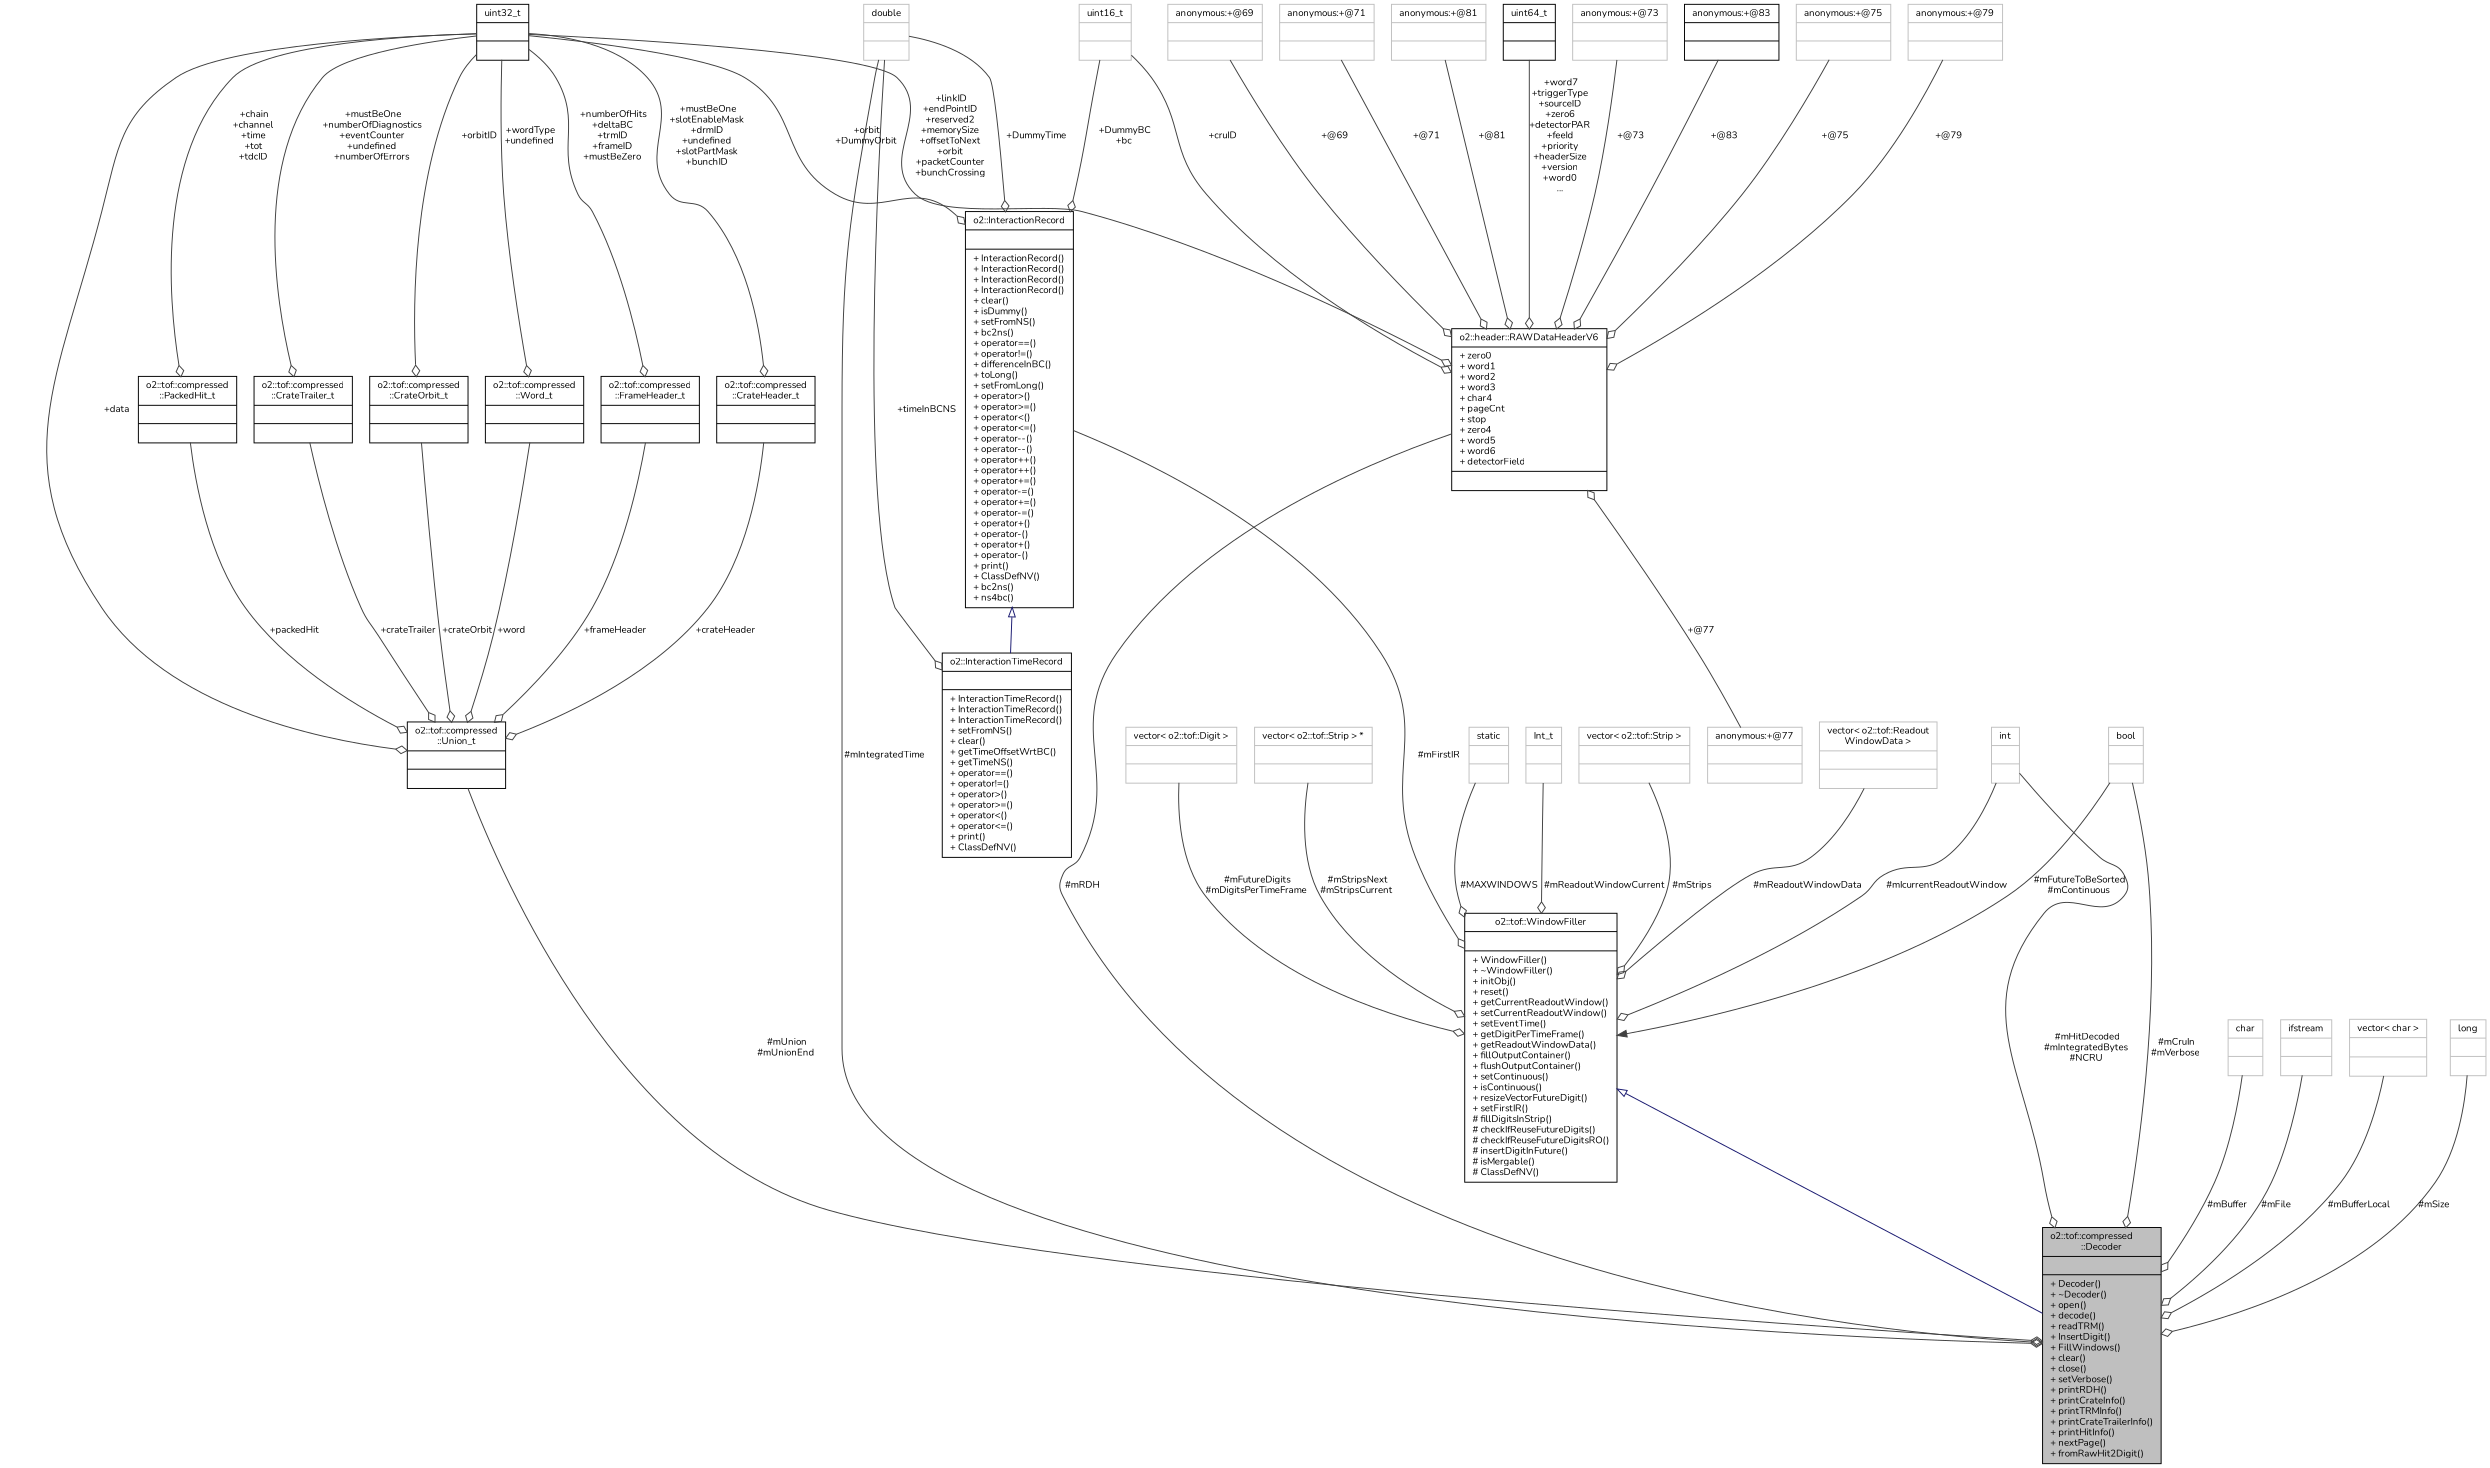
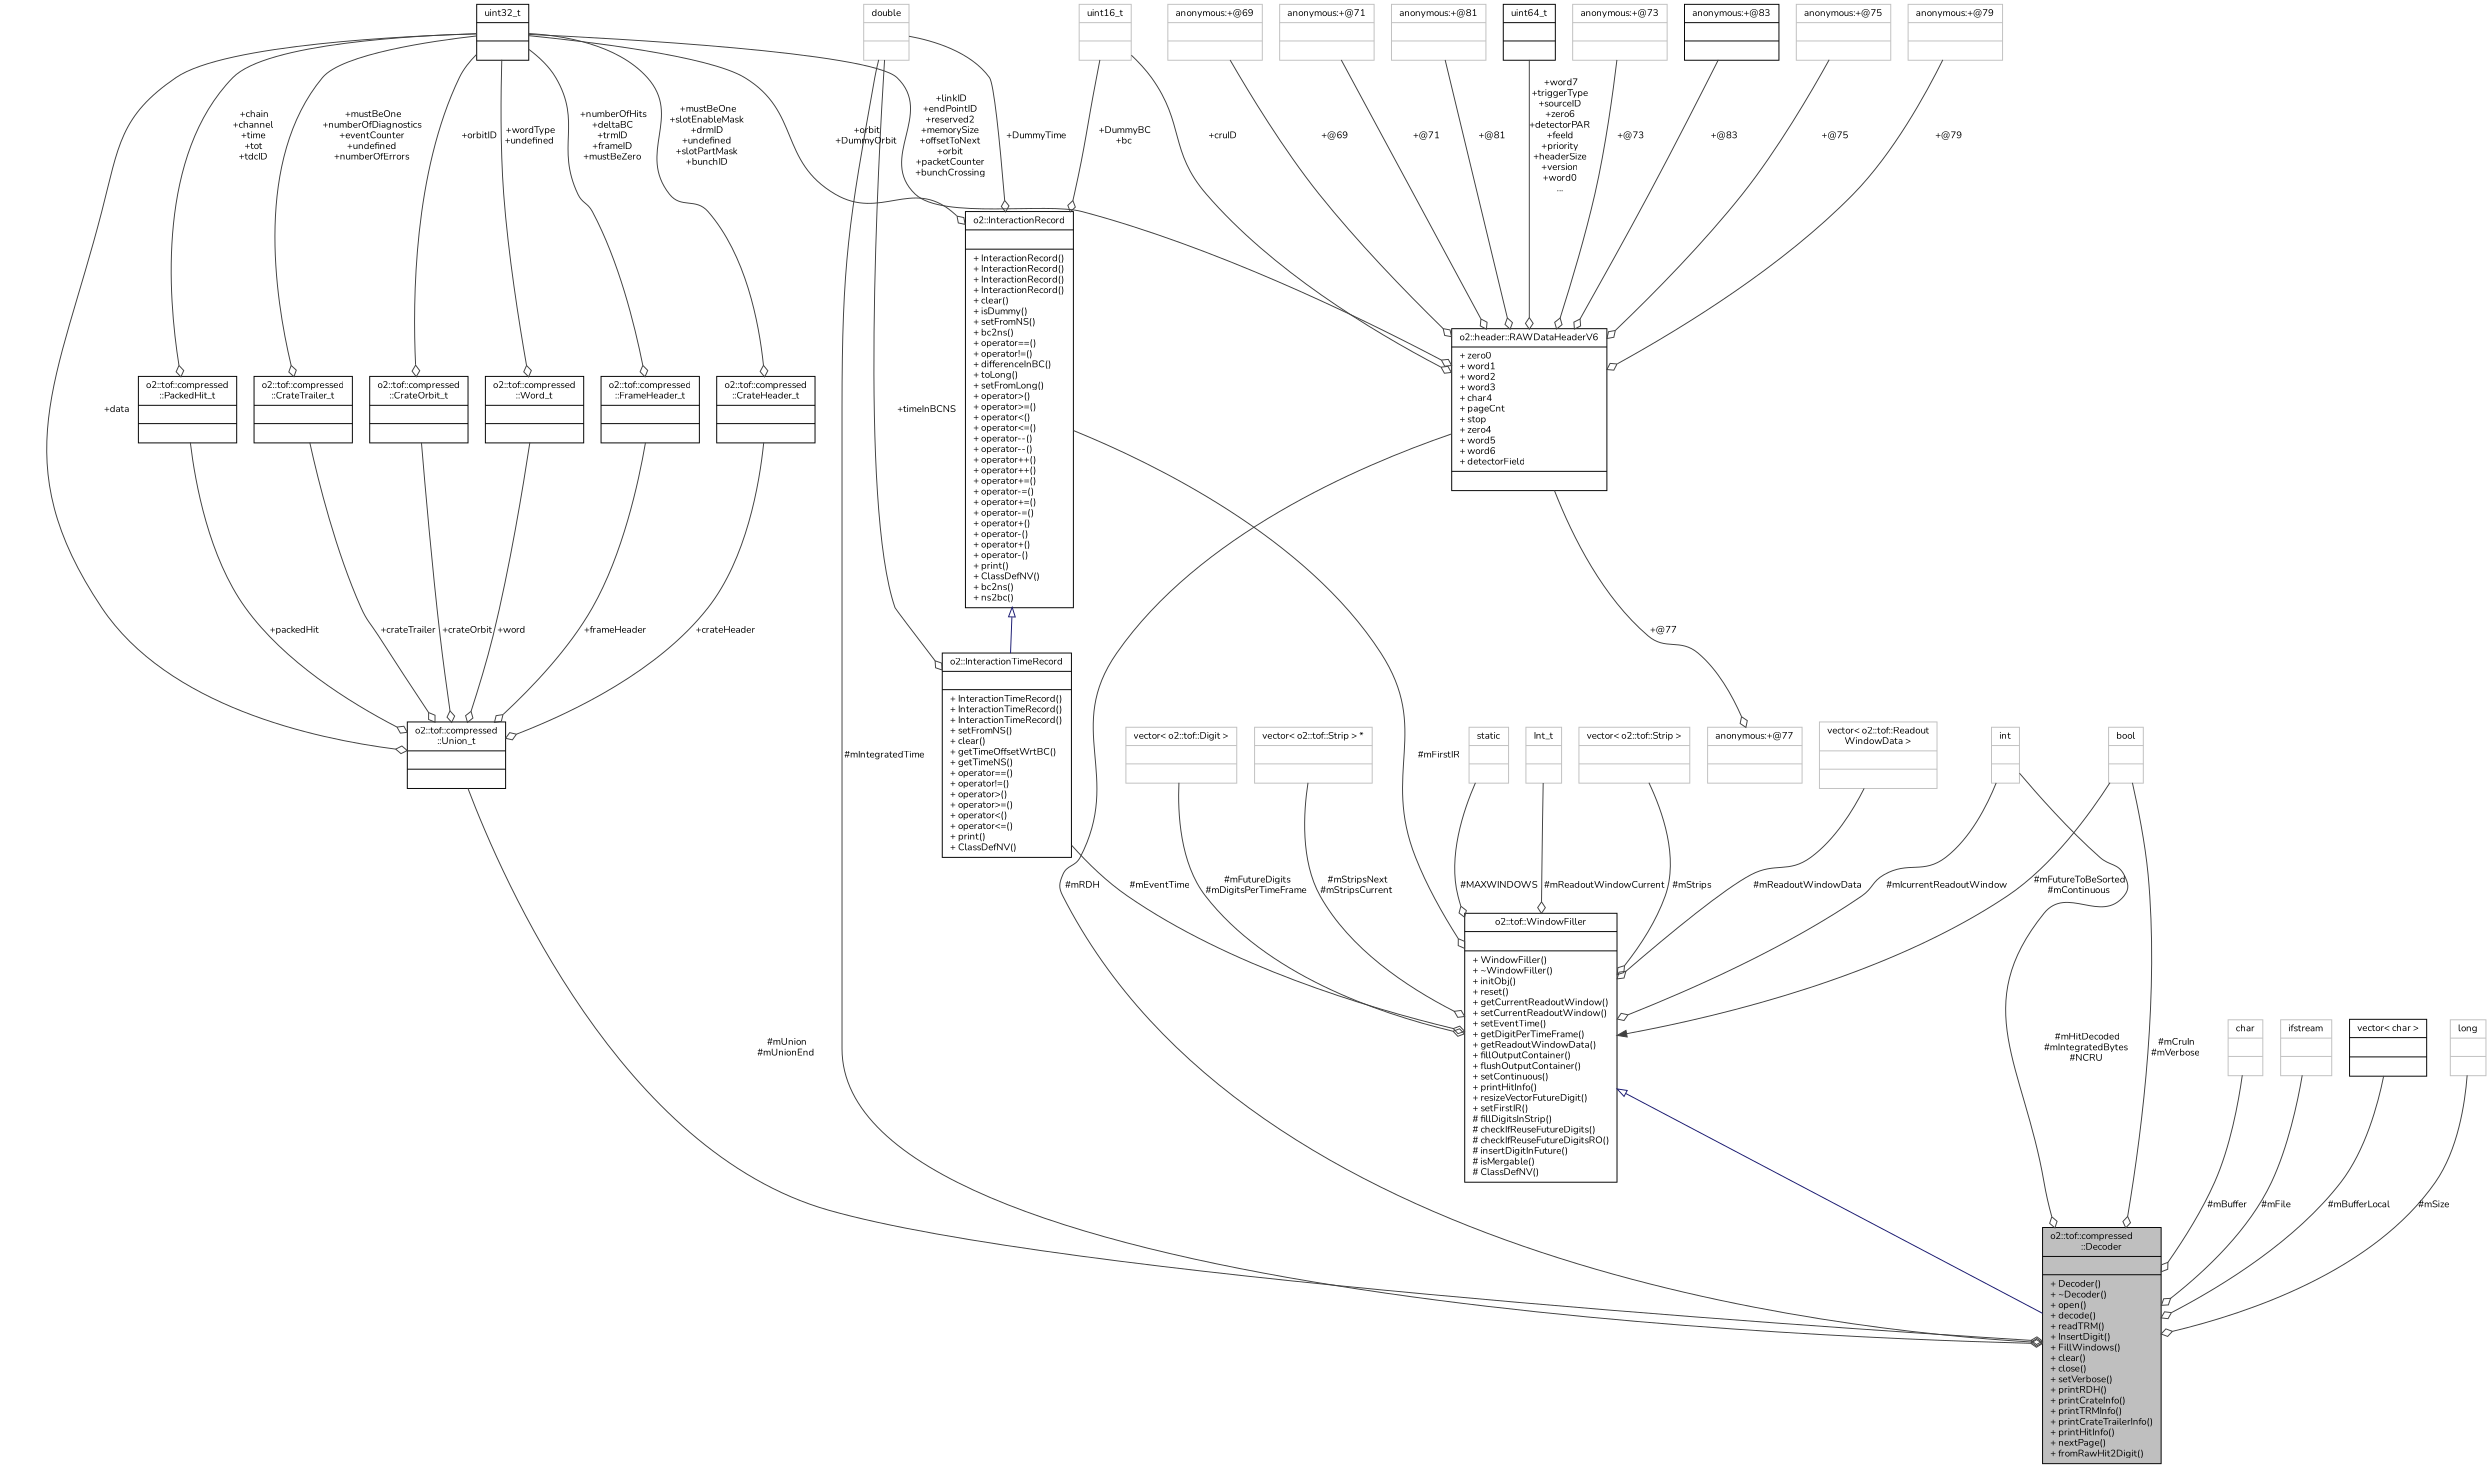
node "o2::InteractionRecord": text "+ ns4bc()" -> "+ ns2bc()"
edge "anonymous:+@77" -> "o2::header::RAWDataHeaderV6": reversed
edge "o2::InteractionTimeRecord" -> "o2::tof::WindowFiller": added, label "#mEventTime"
node "vector< char >": color grey75 -> black
node "o2::tof::WindowFiller": text "+ isContinuous()" -> "+ printHitInfo()"
